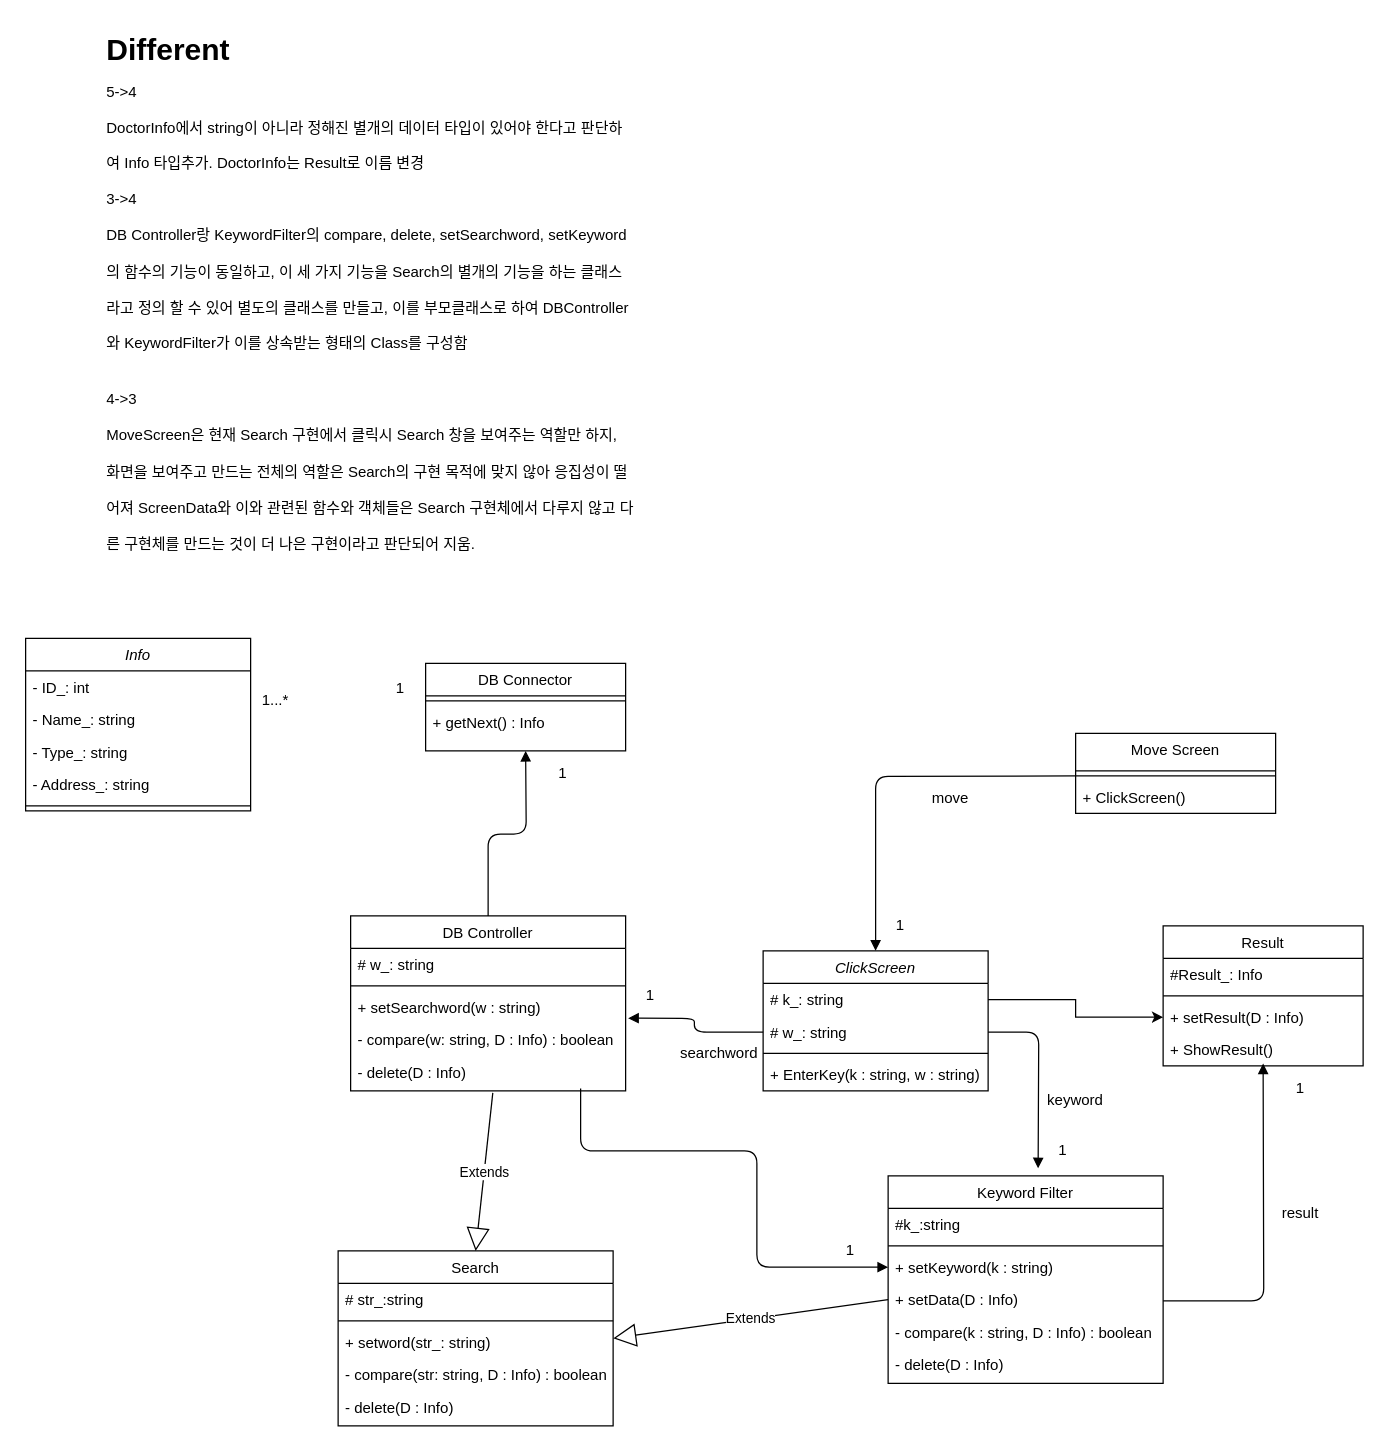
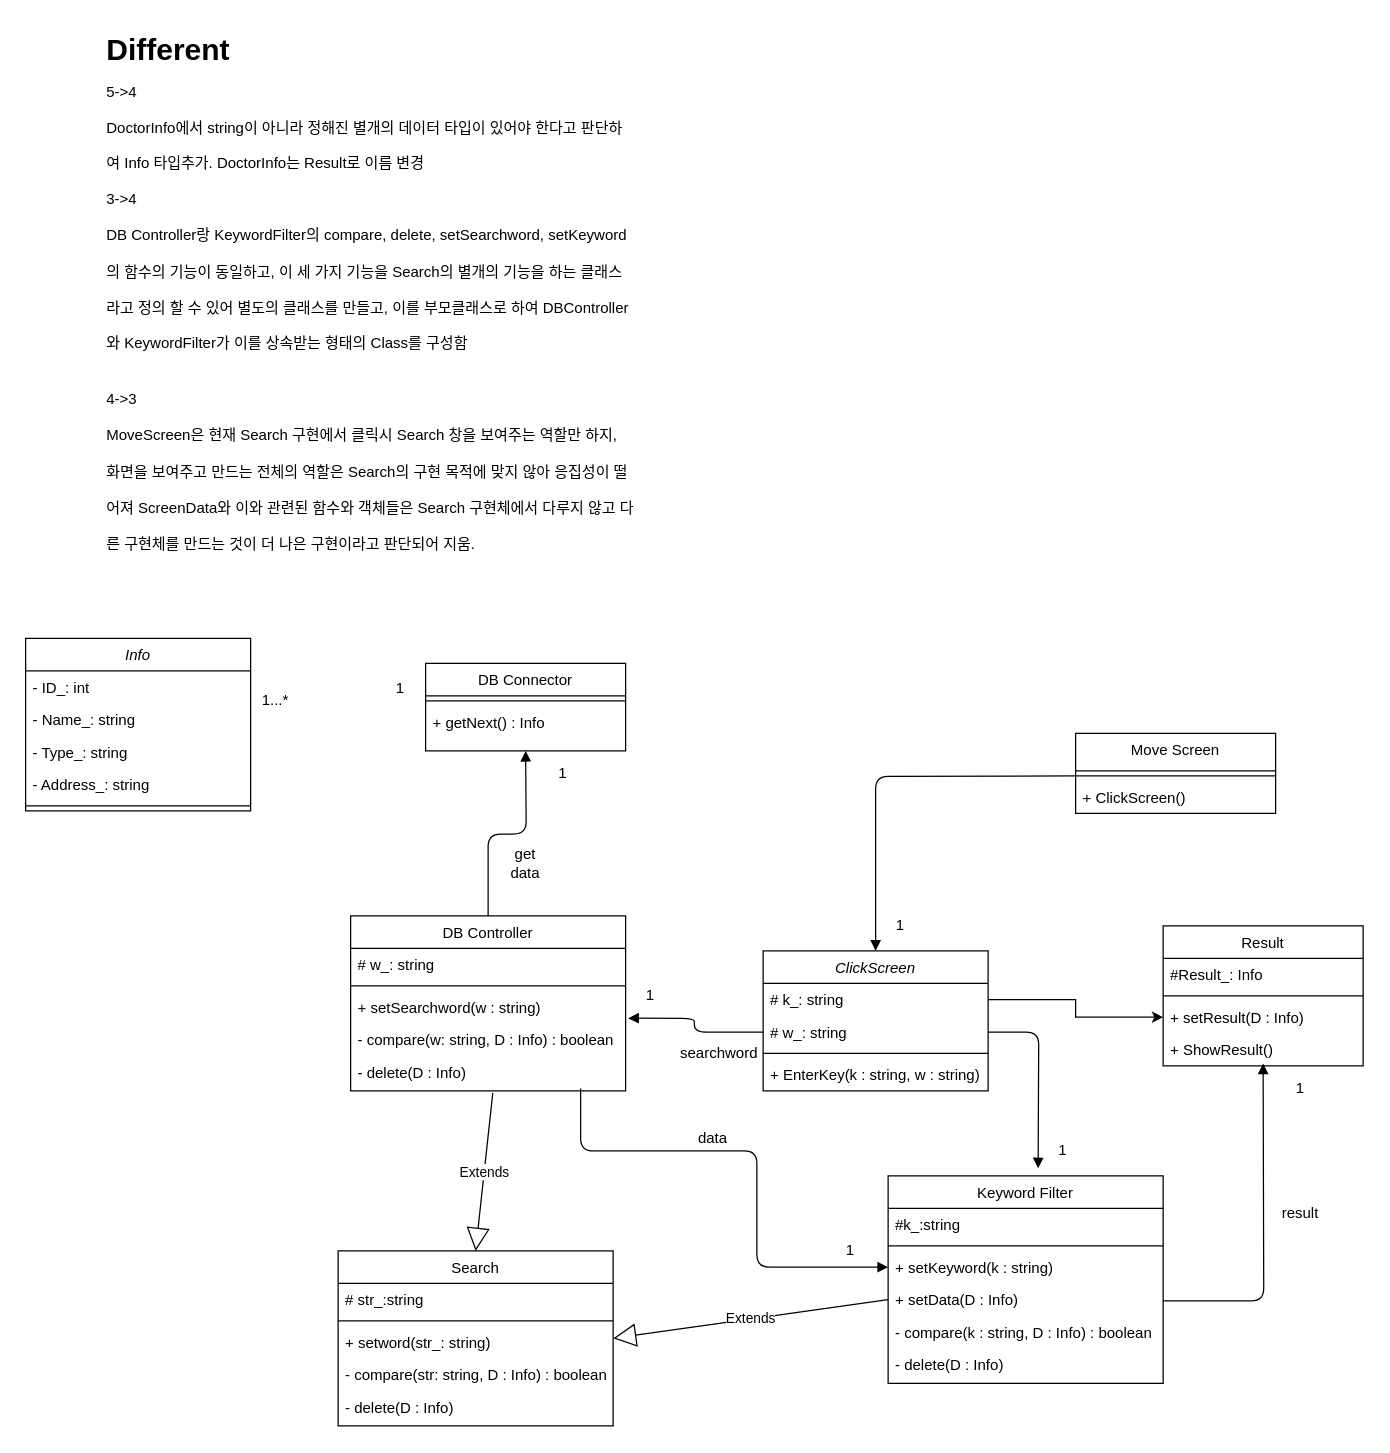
node "move": removed
node "get data": added
node "keyword": removed
node "data": added
